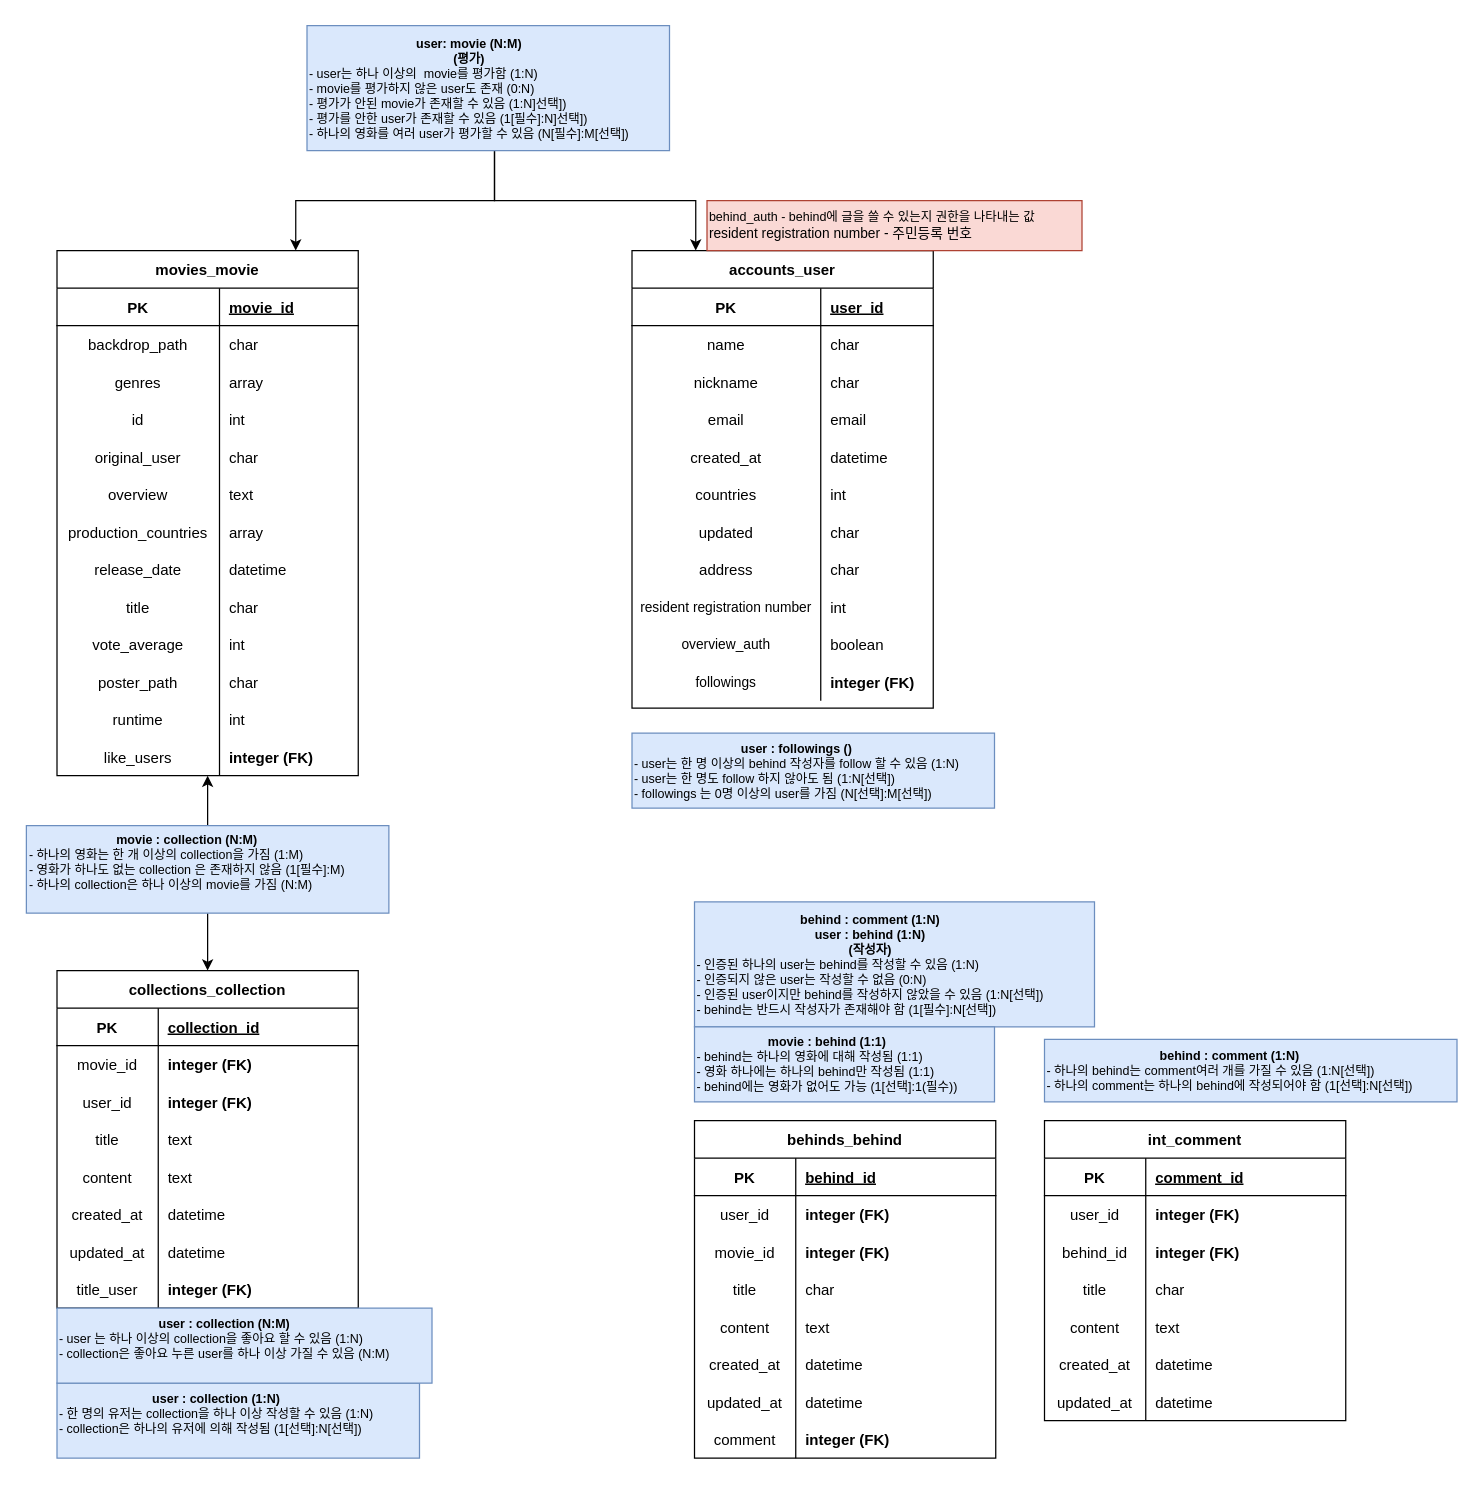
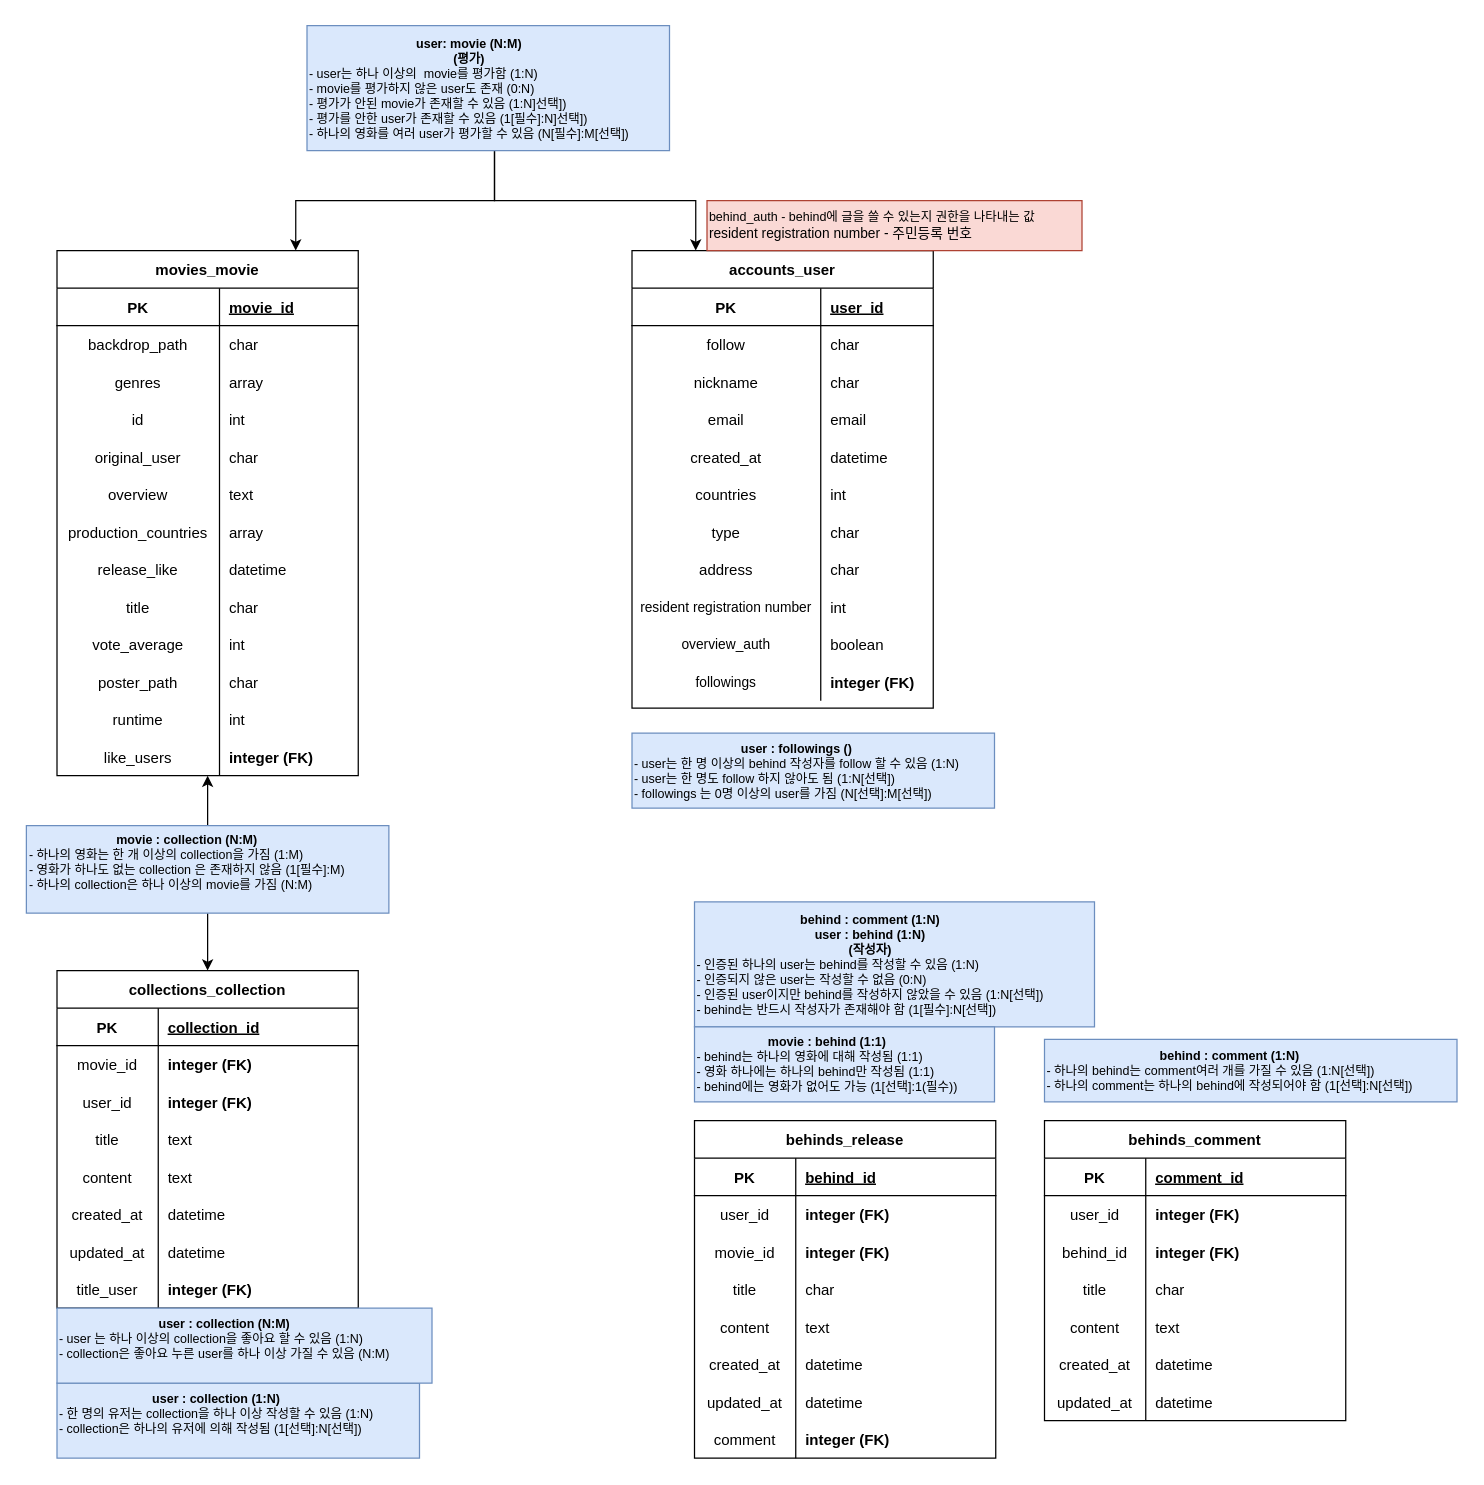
node "name": label "name" -> "follow"
node "updated": label "updated" -> "type"
node "release_date": label "release_date" -> "release_like"
node "behinds_behind": label "behinds_behind" -> "behinds_release"
node "int_comment": label "int_comment" -> "behinds_comment"
